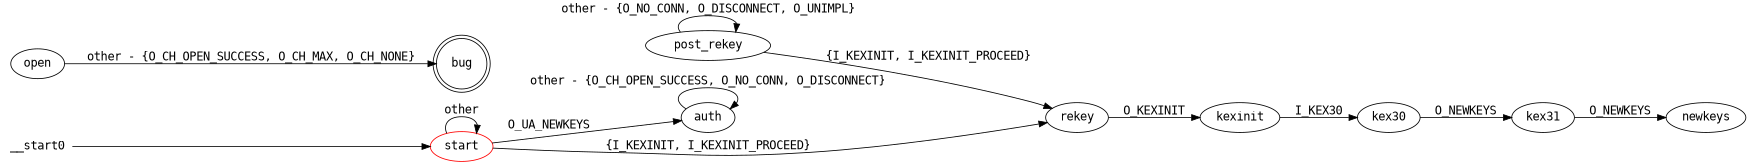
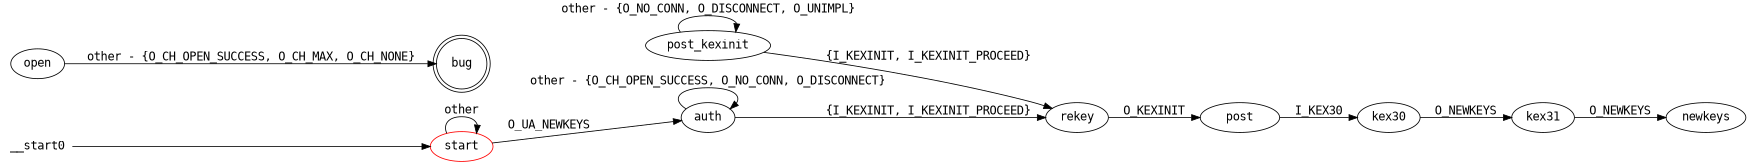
node "post_rekey": label "post_rekey" -> "post_kexinit"
node "kexinit": label "kexinit" -> "post"
edge "start" -> "rekey": now "auth" -> "rekey"
